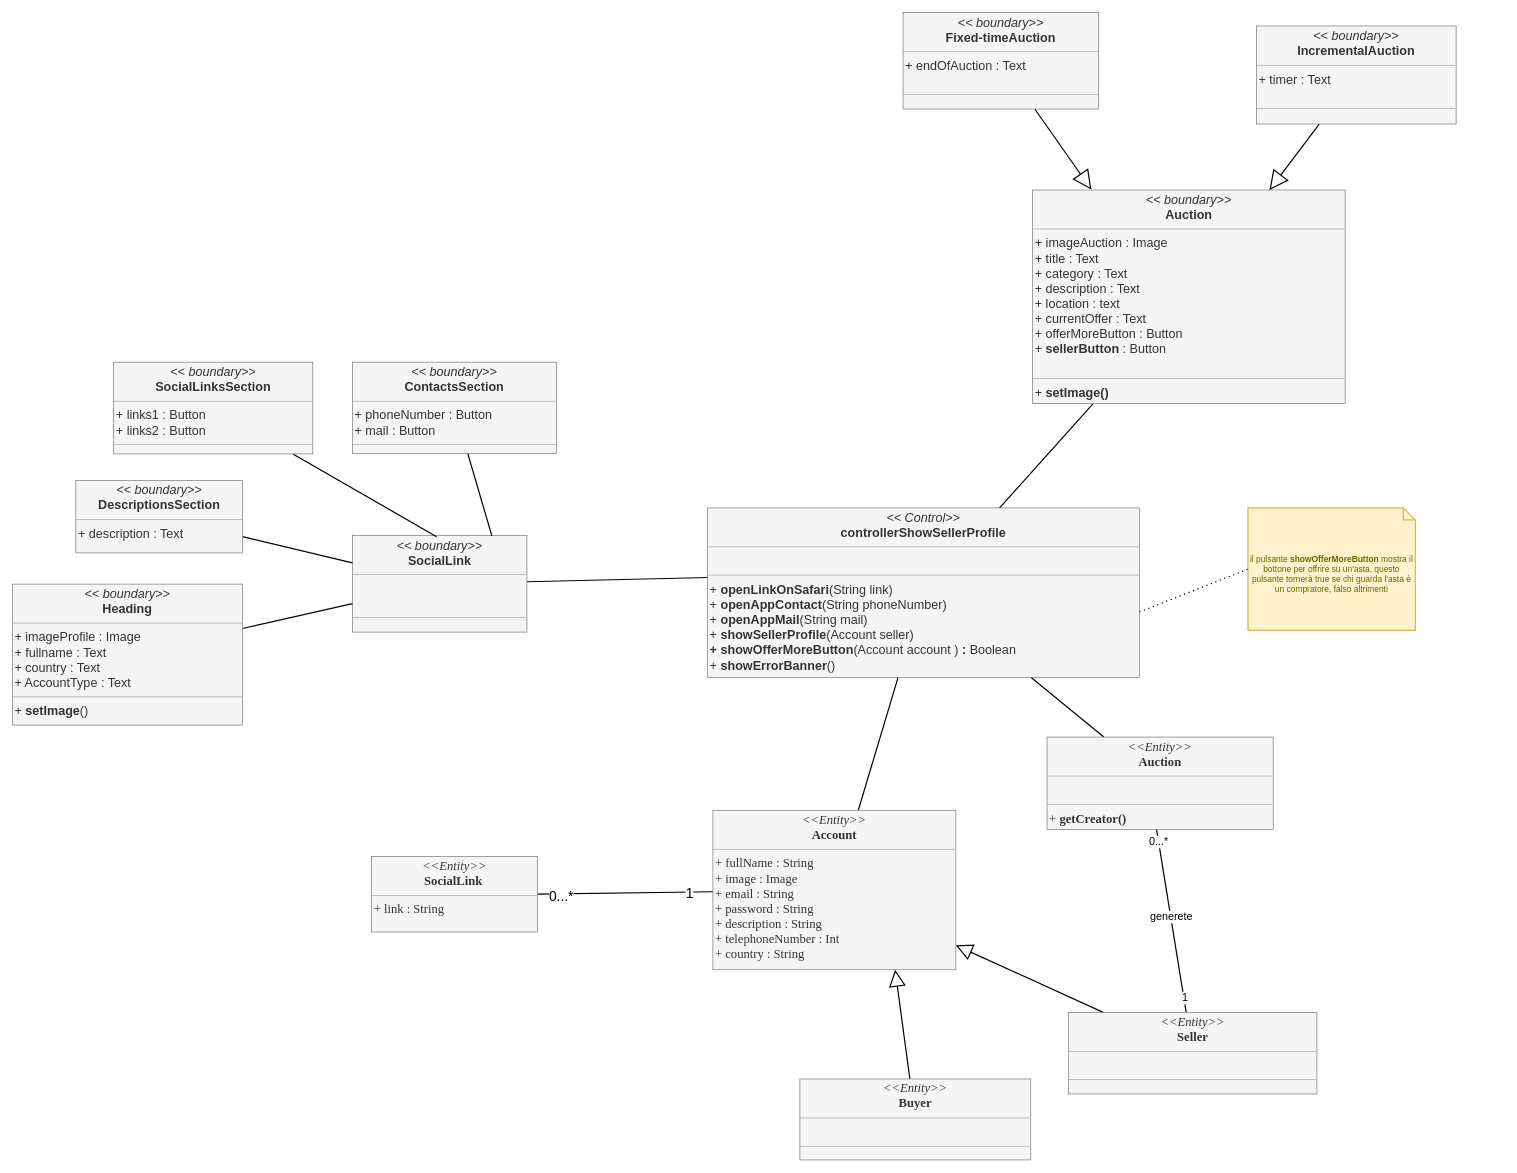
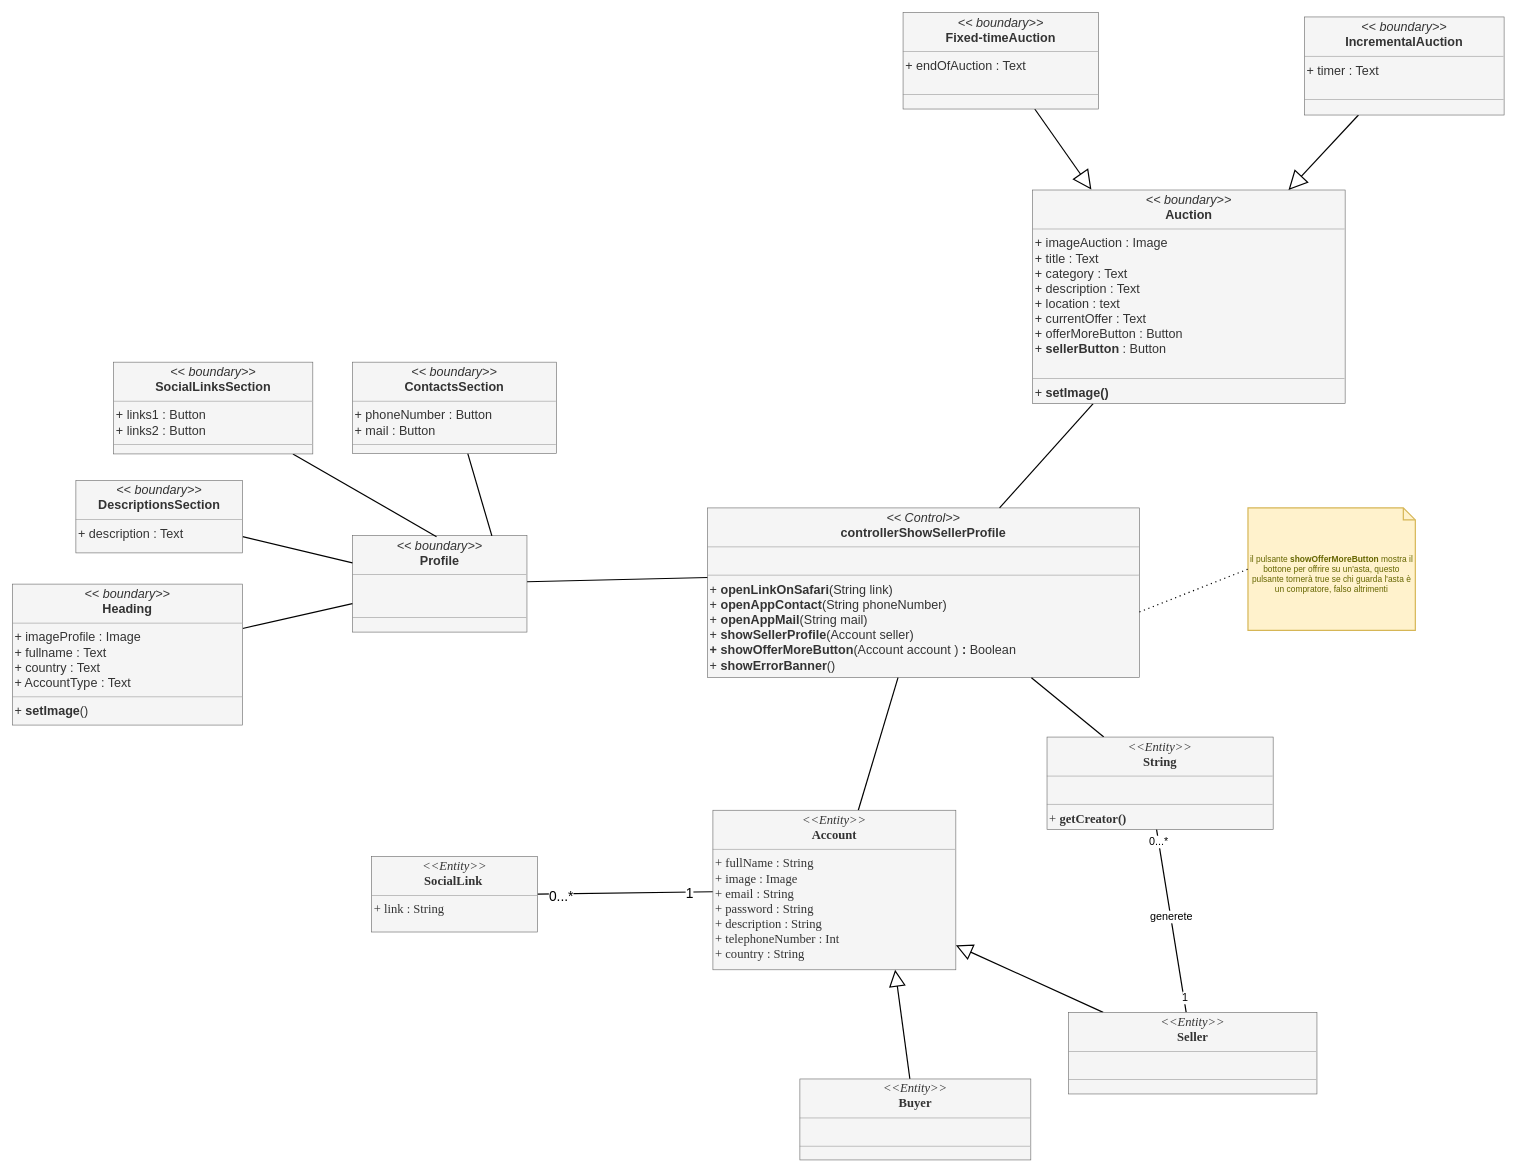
node "<< boundary>> IncrementalAuction + timer : Text": moved (1357, 75) -> (1405, 66)
node "<< boundary>> SocialLink": label "<< boundary>> SocialLink" -> "<< boundary>> Profile"
node "<<Entity>> Auction + getCreator()": label "<<Entity>> Auction + getCreator()" -> "<<Entity>> String + getCreator()"
